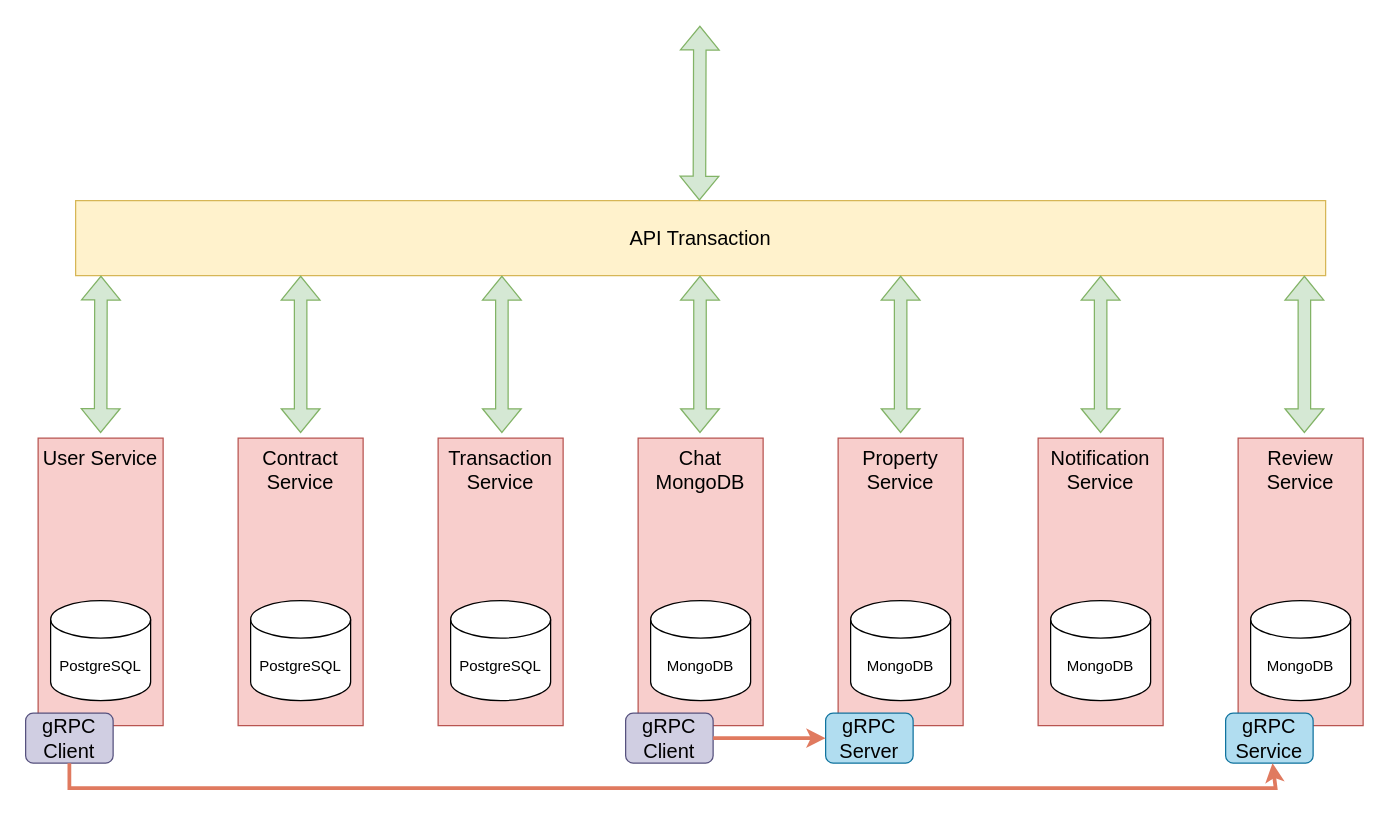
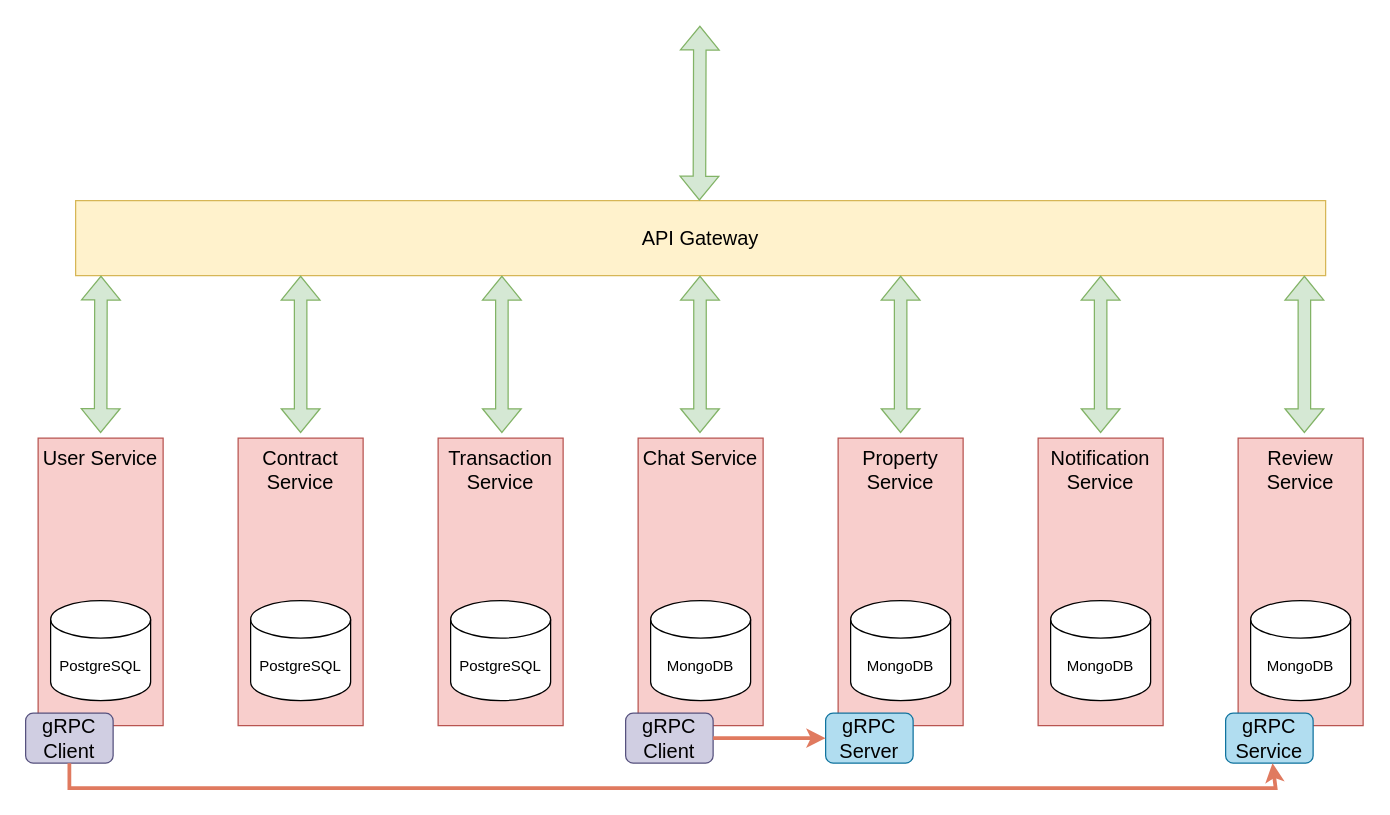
node "API Transaction": label "API Transaction" -> "API Gateway"
node "Chat MongoDB": label "Chat MongoDB" -> "Chat Service"
